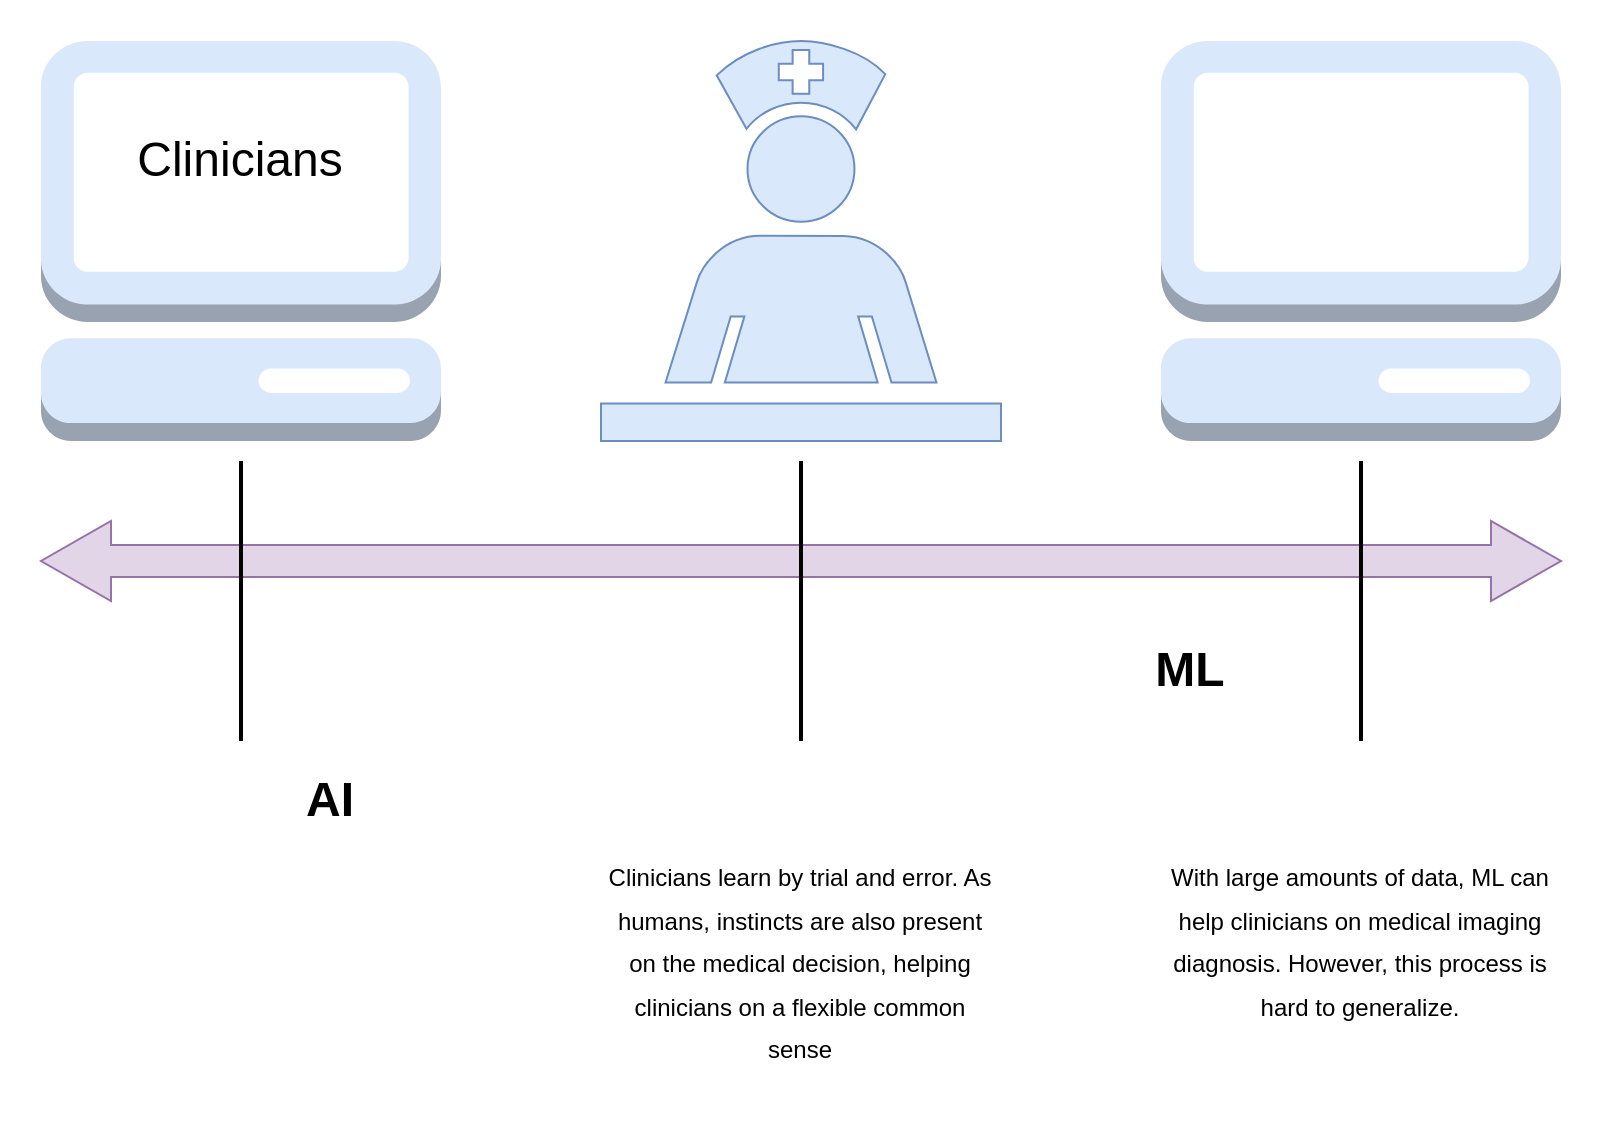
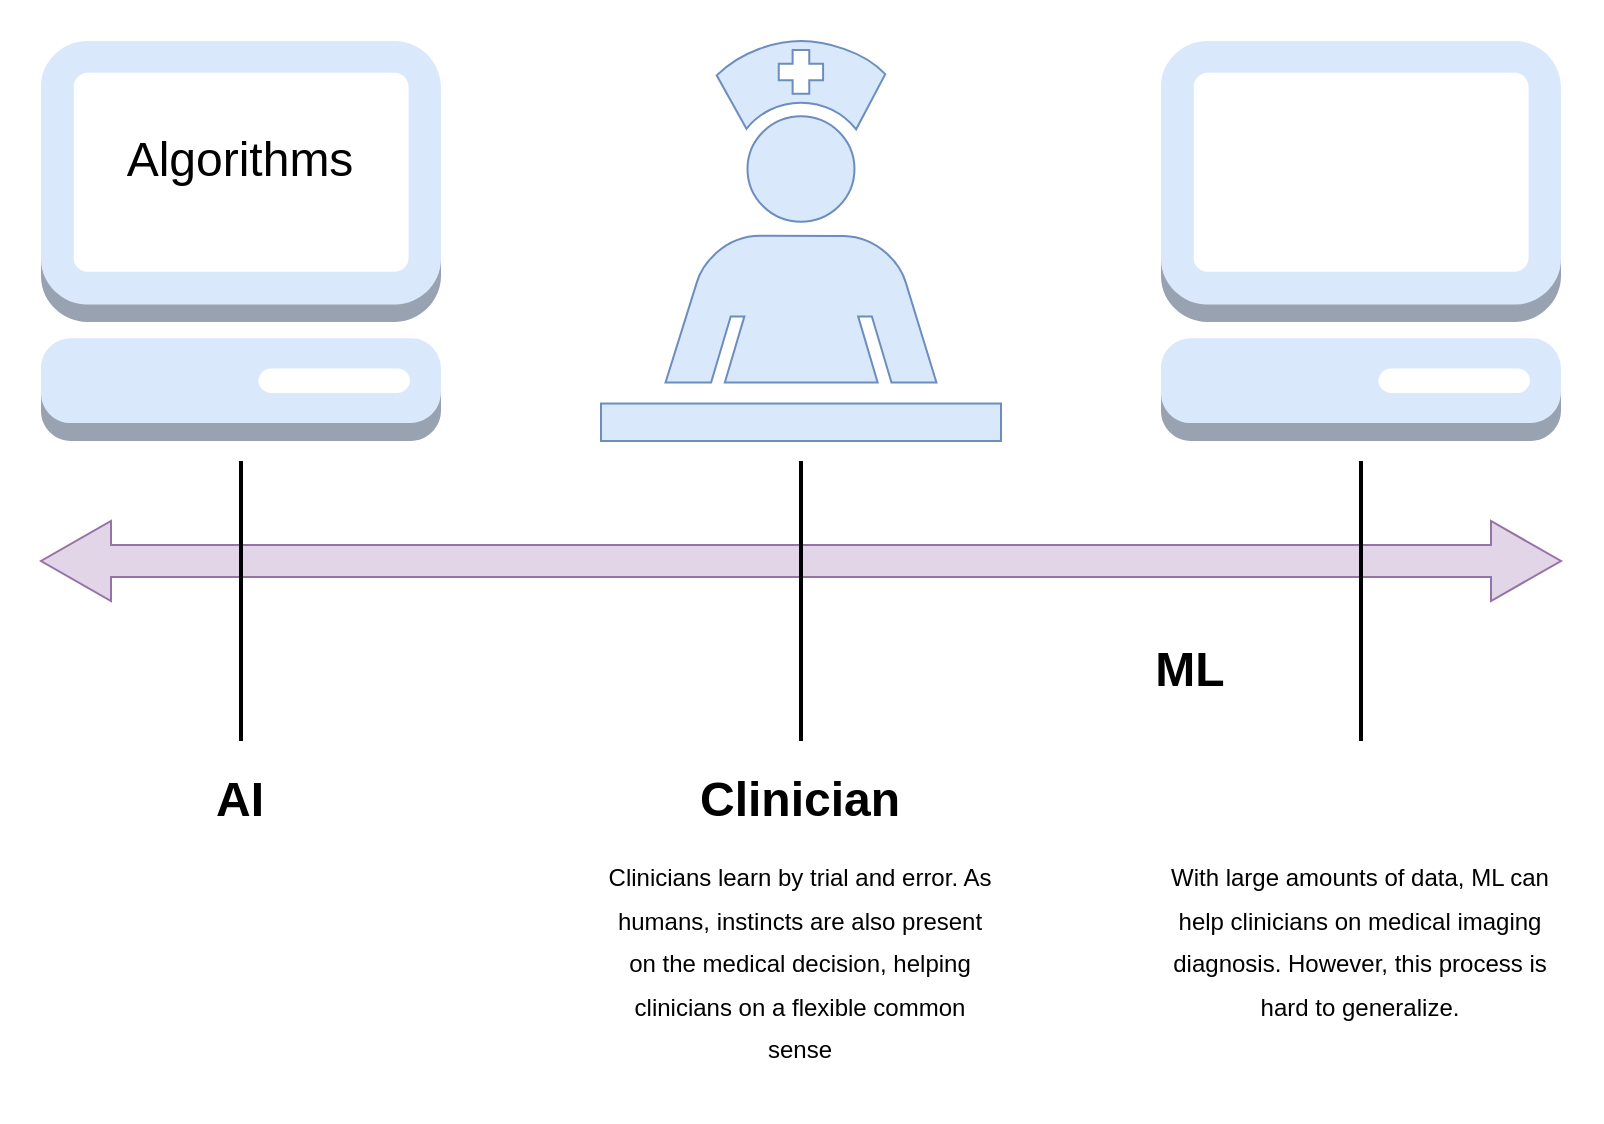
node "Clinicians": label "Clinicians" -> "Algorithms"
node "AI": moved (331, 801) -> (241, 801)
node "Clinician": added
